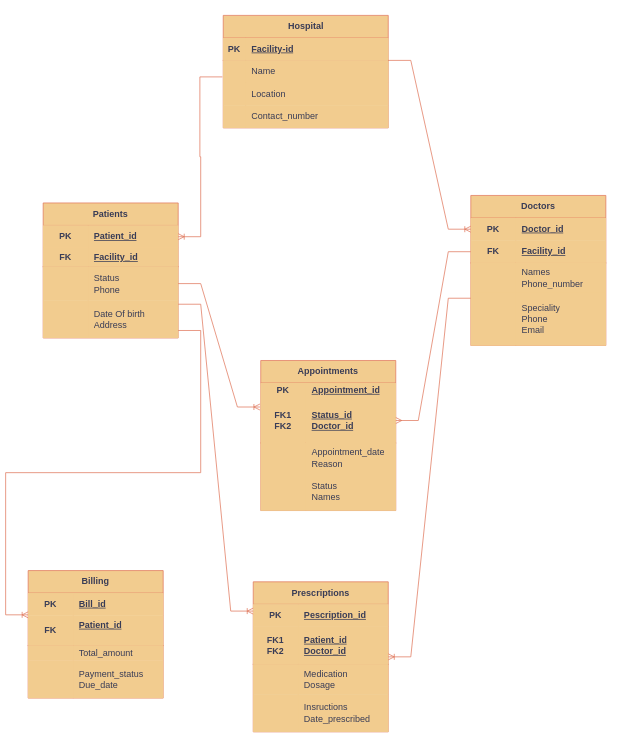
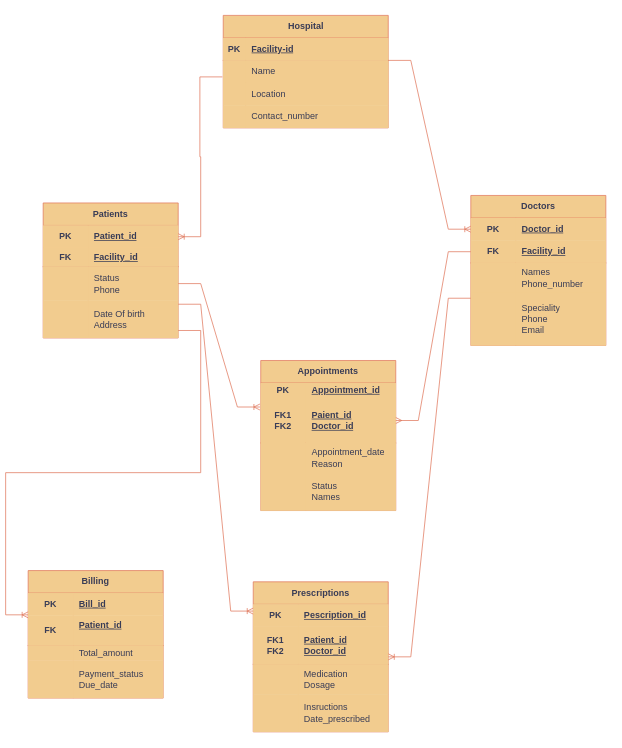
node "Status_id Doctor_id": label "Status_id Doctor_id" -> "Paient_id Doctor_id"
